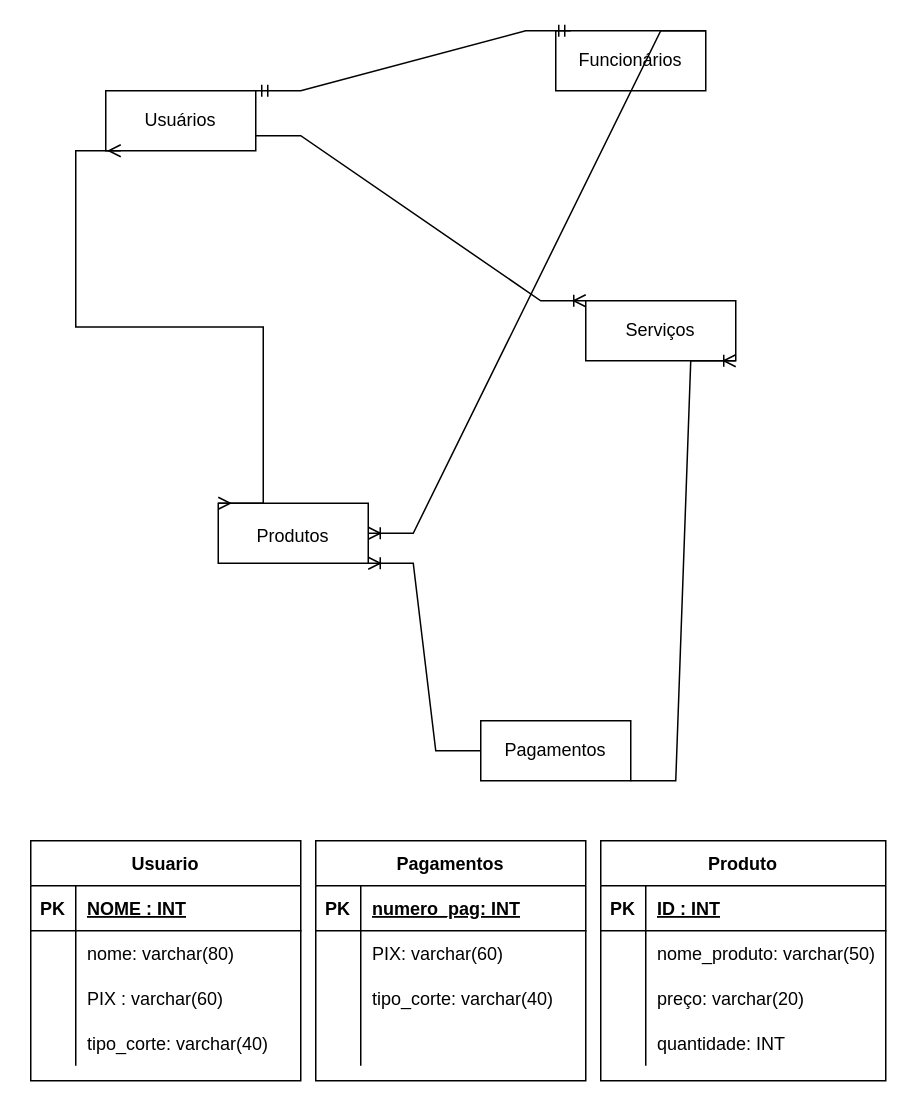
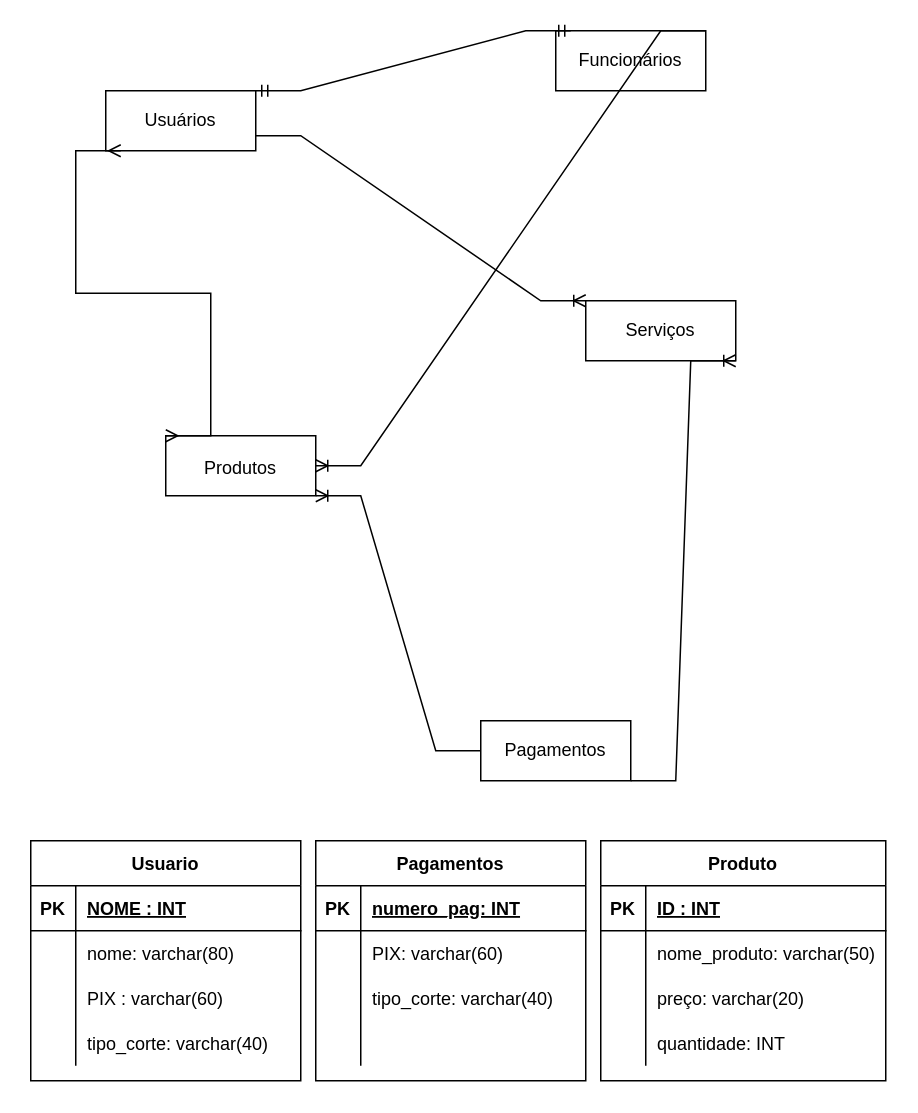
node "Produtos": moved (293, 533) -> (241, 466)
